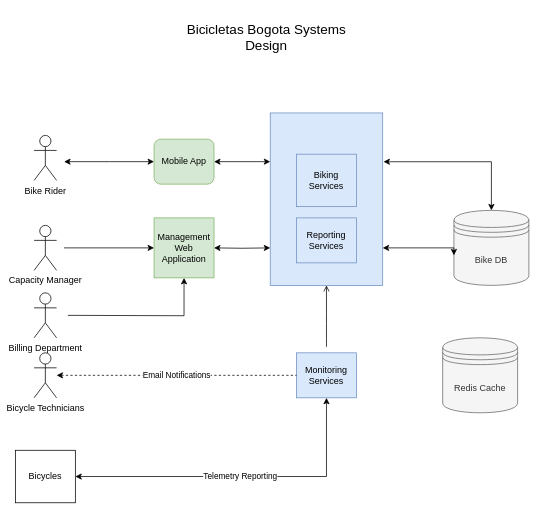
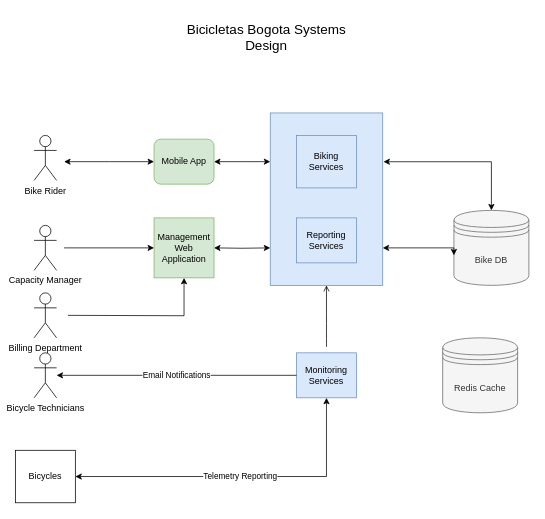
node "Biking Services": moved (327, 180) -> (327, 162)
edge "Monitoring Services" -> "Bicycle Technicians": style dashed -> solid
